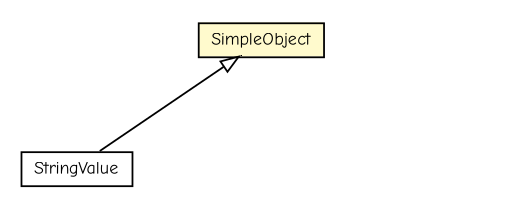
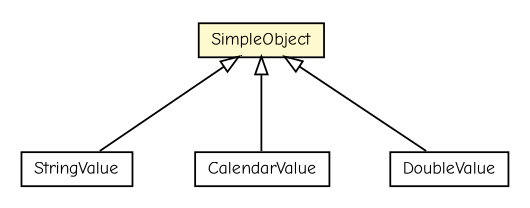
node "CalendarValue": added
node "DoubleValue": added
